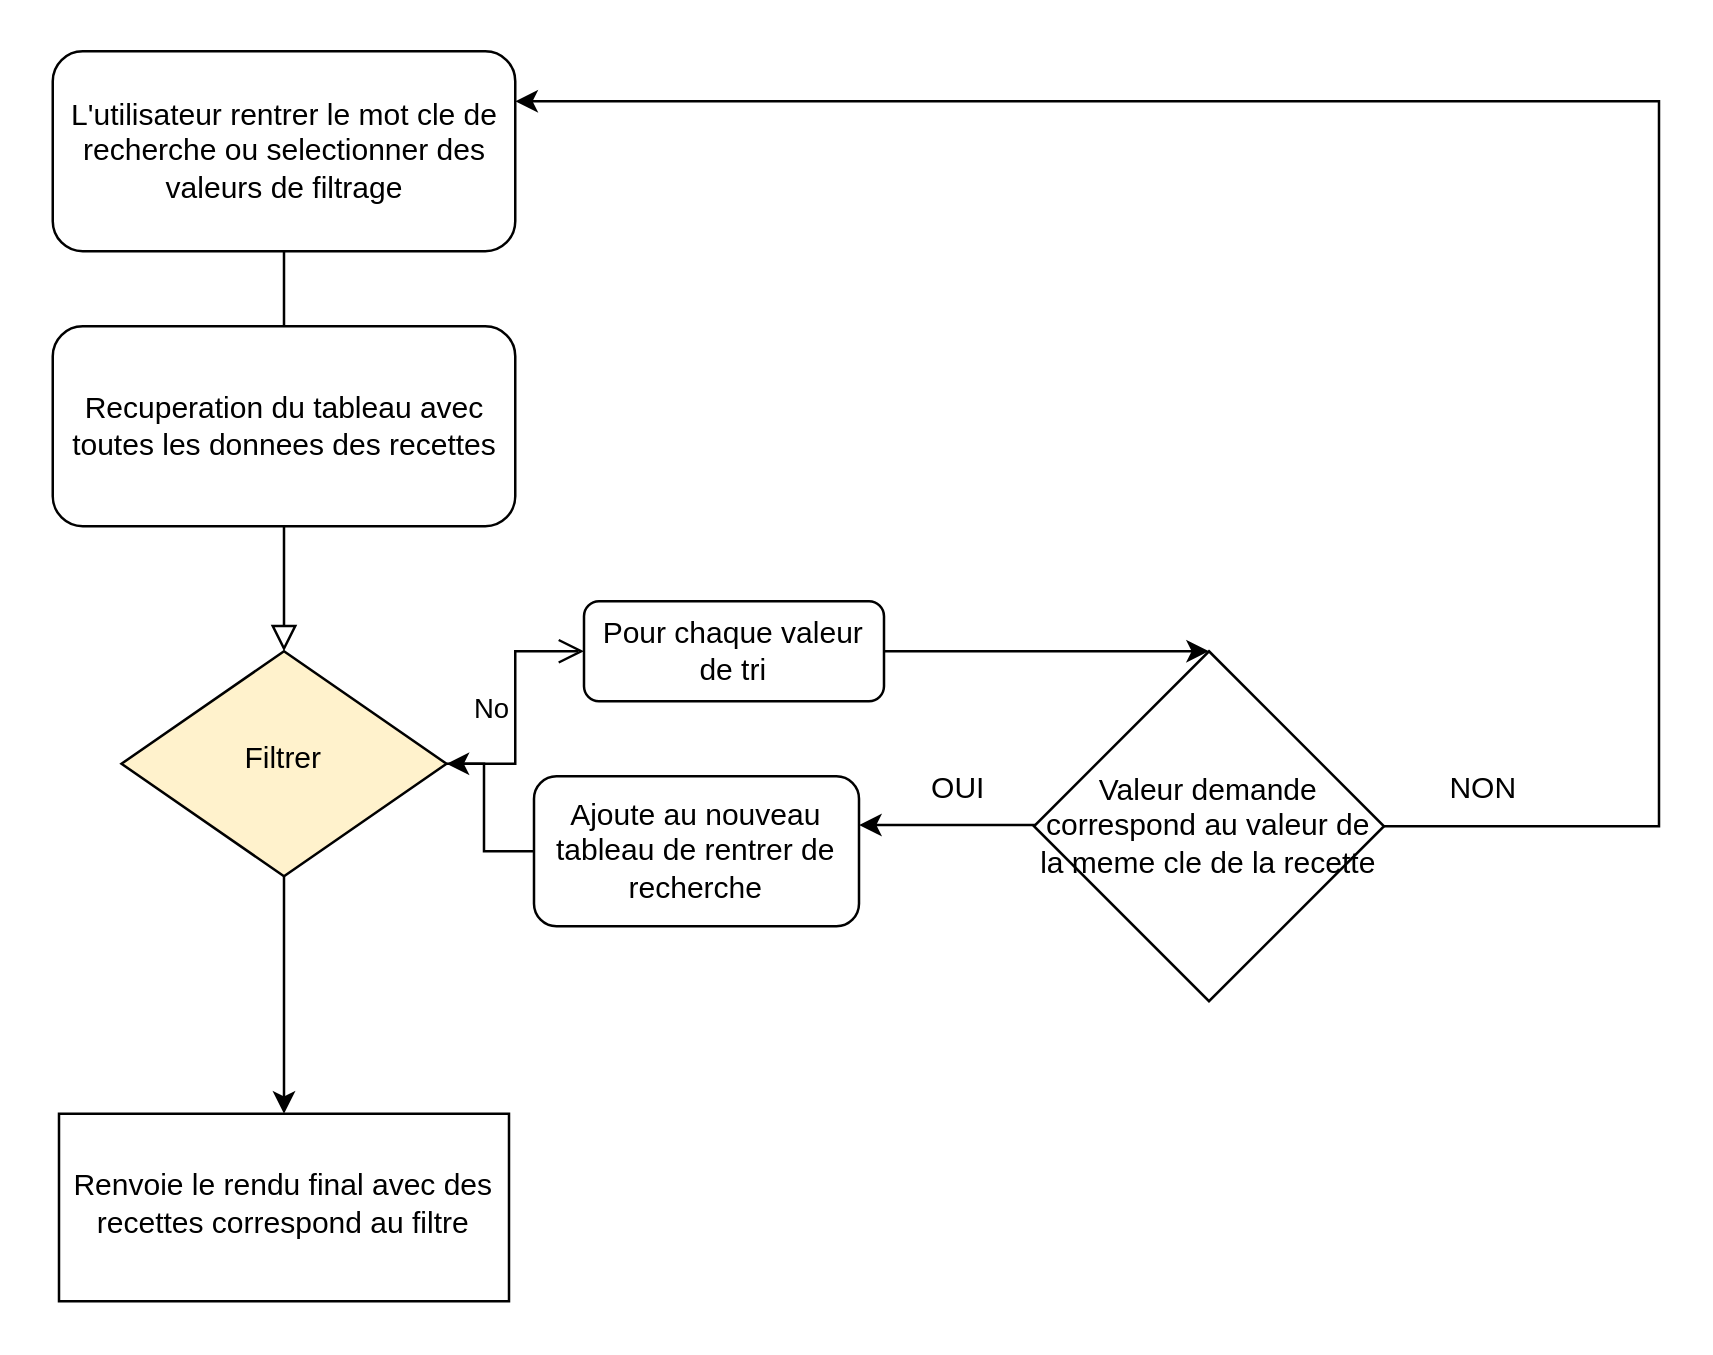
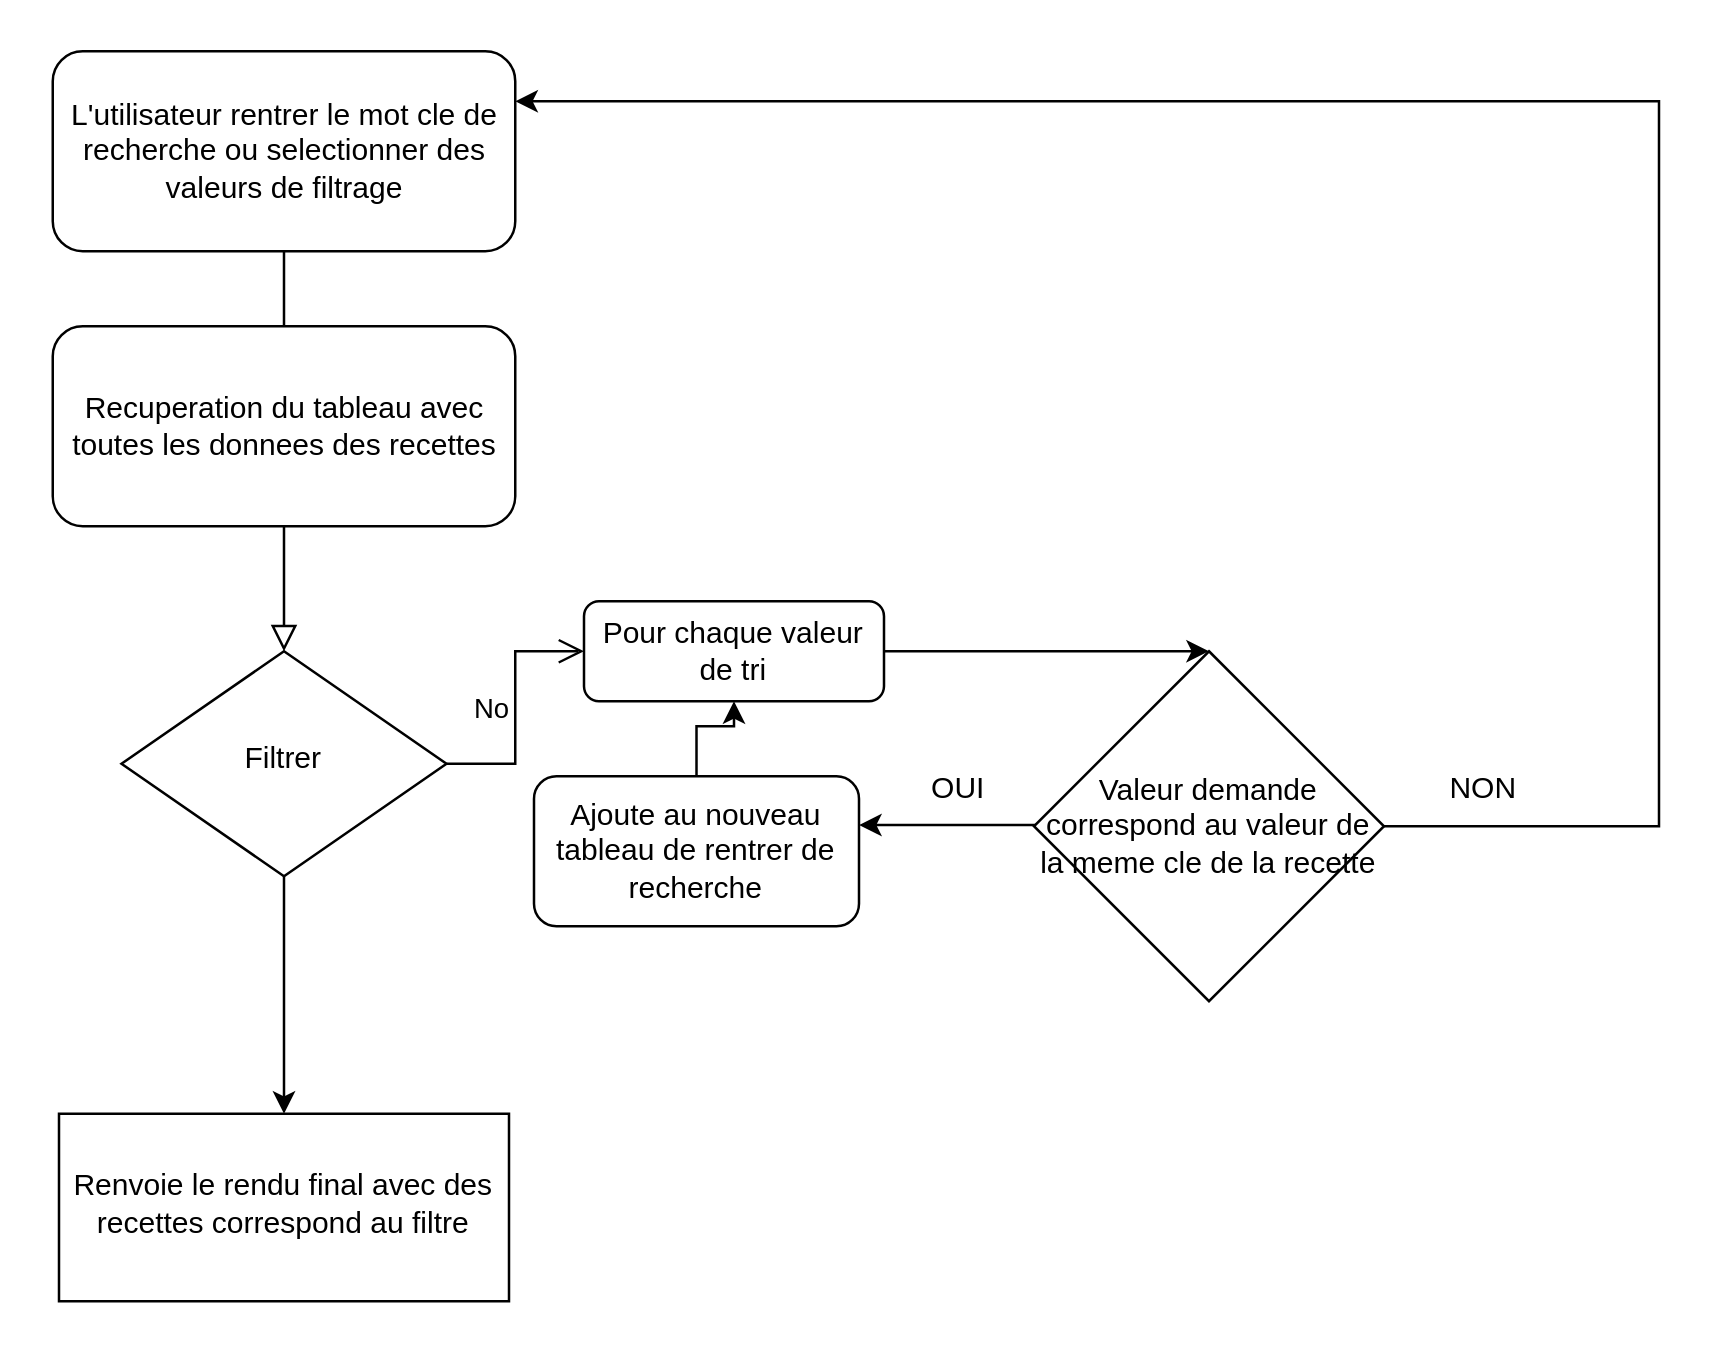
node "Filtrer": fillcolor #fff2cc -> #ffffff
edge "Ajoute au nouveau tableau de rentrer de recherche" -> "Filtrer": now "Ajoute au nouveau tableau de rentrer de recherche" -> "Pour chaque valeur de tri"
